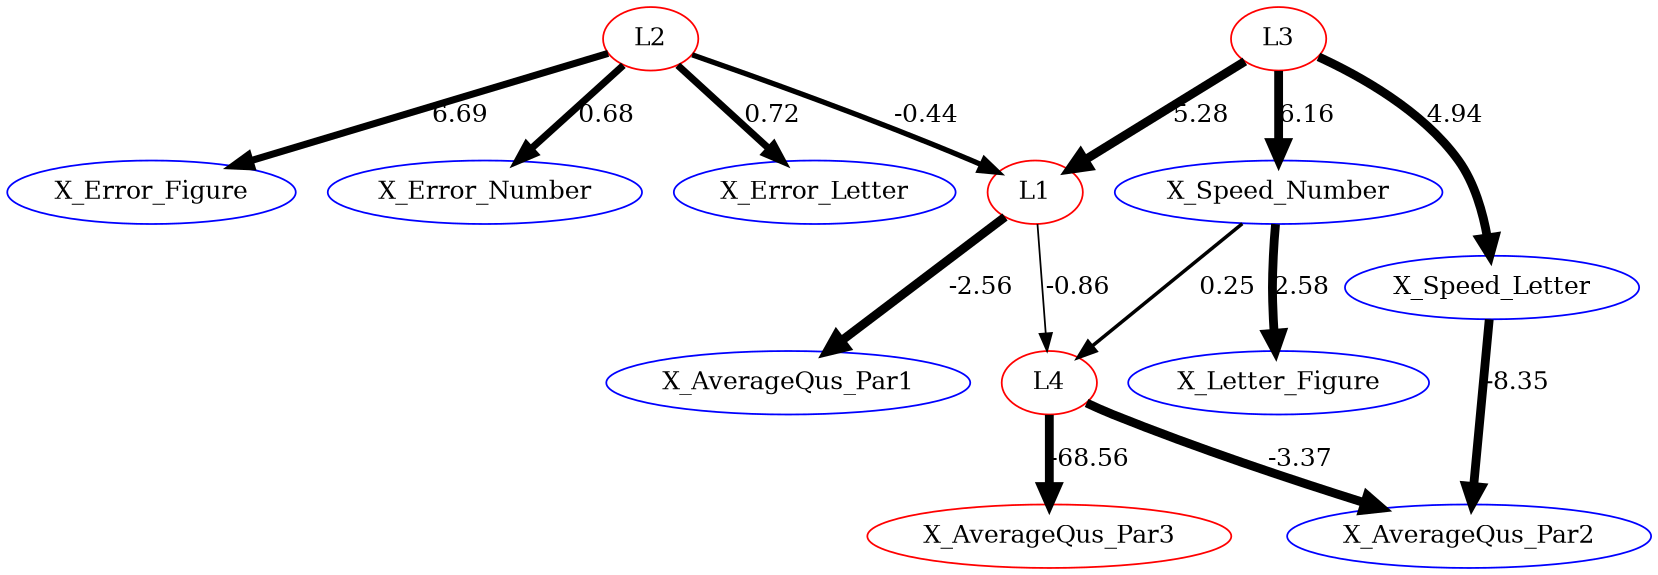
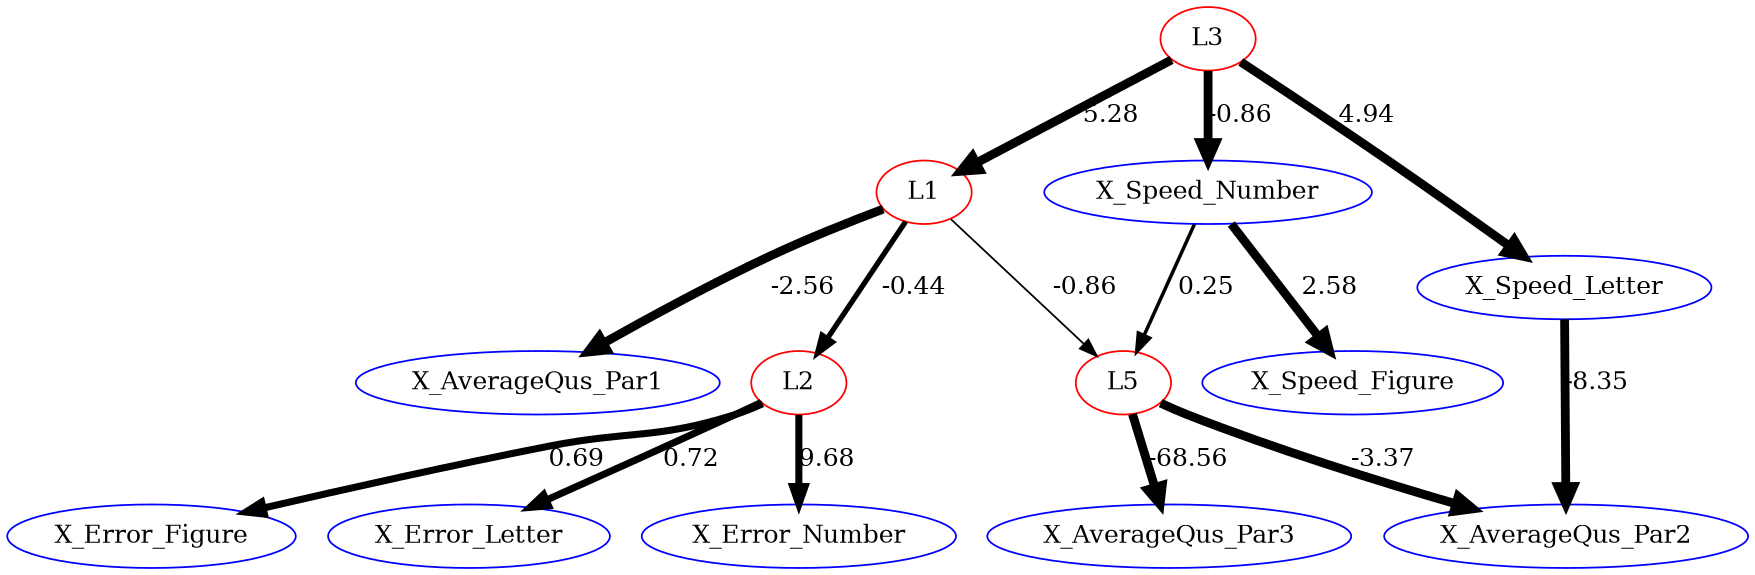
edge "L2" -> "L1": reversed
edge "L2" -> "X_Error_Figure": label "6.69" -> "0.69"
edge "L2" -> "X_Error_Number": label "0.68" -> "9.68"
edge "L3" -> "X_Speed_Number": label "6.16" -> "-0.86"
node "L4": label "L4" -> "L5"
node "X_Letter_Figure": label "X_Letter_Figure" -> "X_Speed_Figure"
node "X_AverageQus_Par3": color red -> blue
